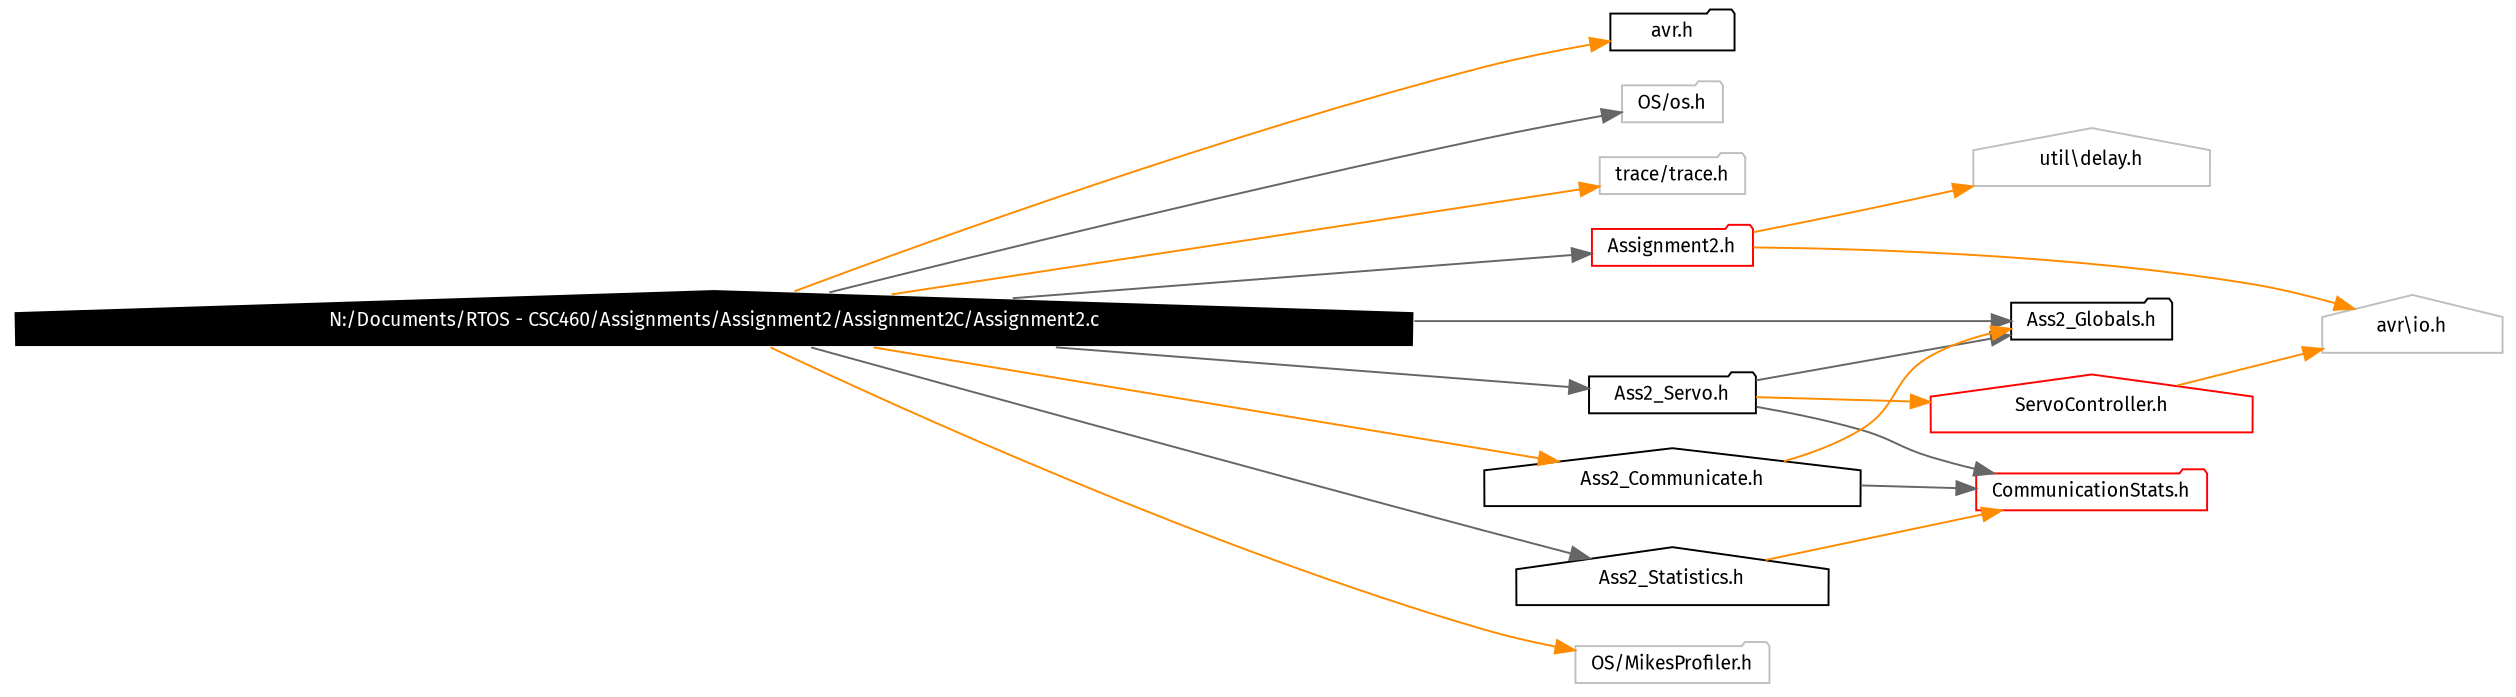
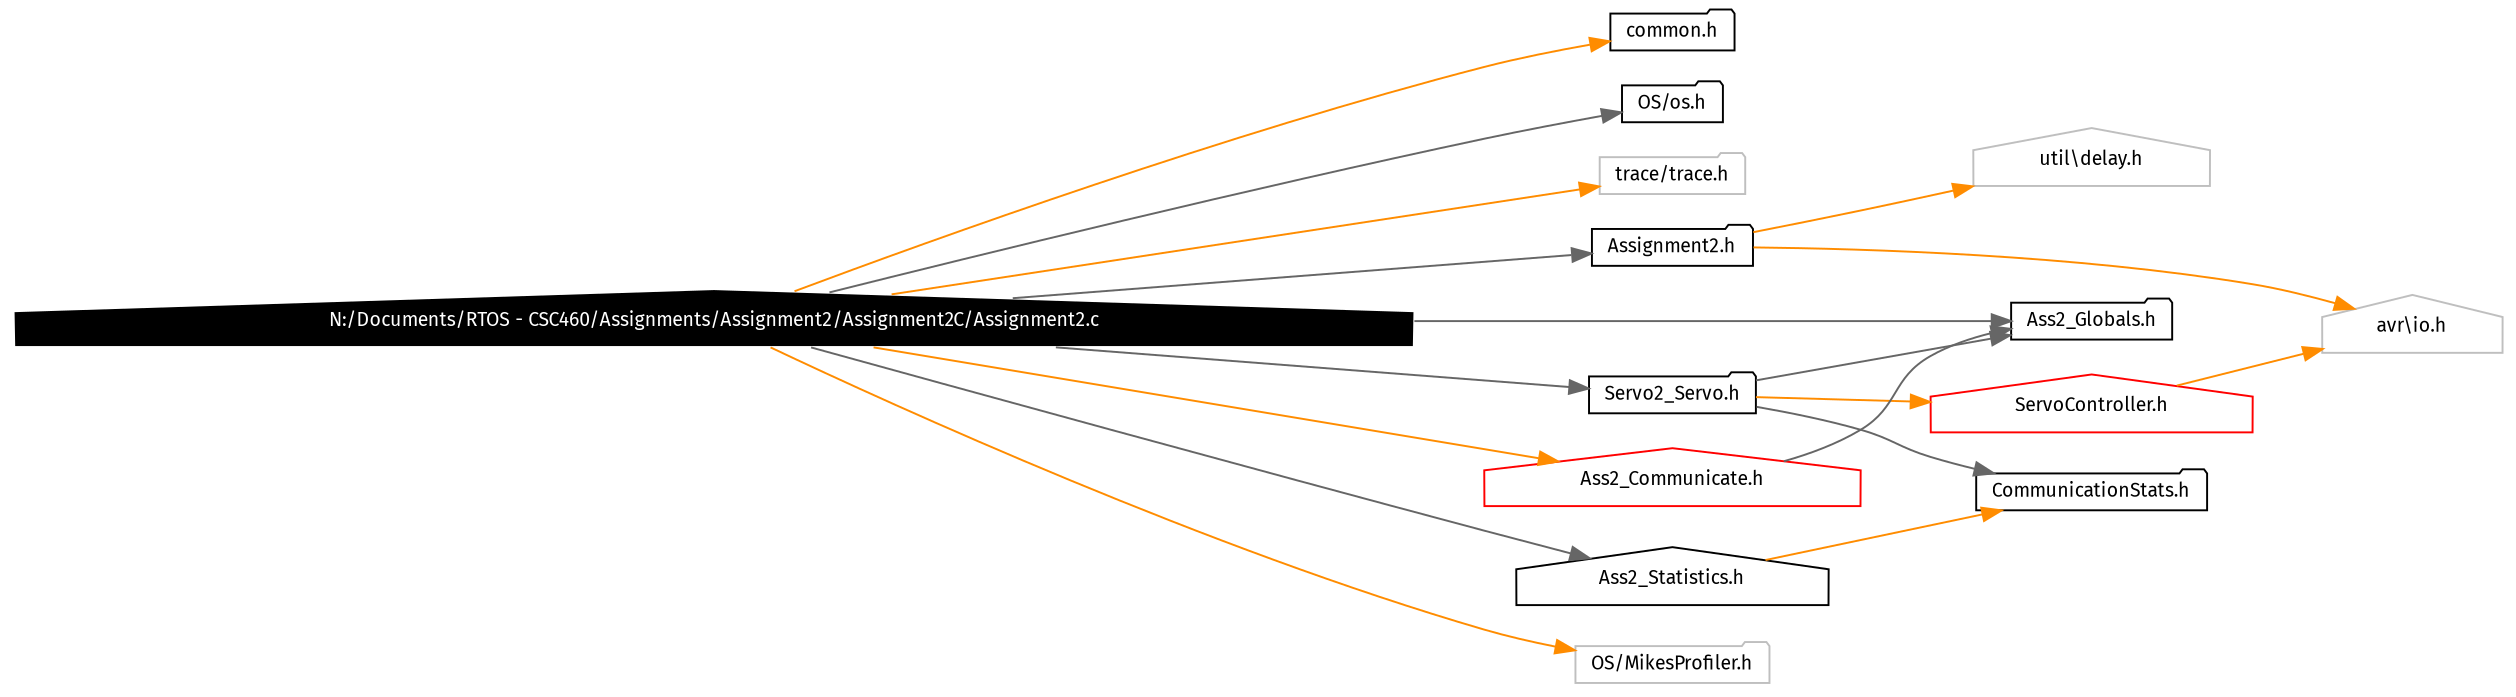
node "avr.h": label "avr.h" -> "common.h"
node "OS/os.h": color grey75 -> black
node "Assignment2.h": color red -> black
edge "Ass2_Communicate.h" -> "Ass2_Globals.h": color darkorange -> gray40
node "Ass2_Servo.h": label "Ass2_Servo.h" -> "Servo2_Servo.h"
node "Ass2_Communicate.h": color black -> red
edge "Ass2_Communicate.h" -> "CommunicationStats.h": removed
node "CommunicationStats.h": color red -> black
